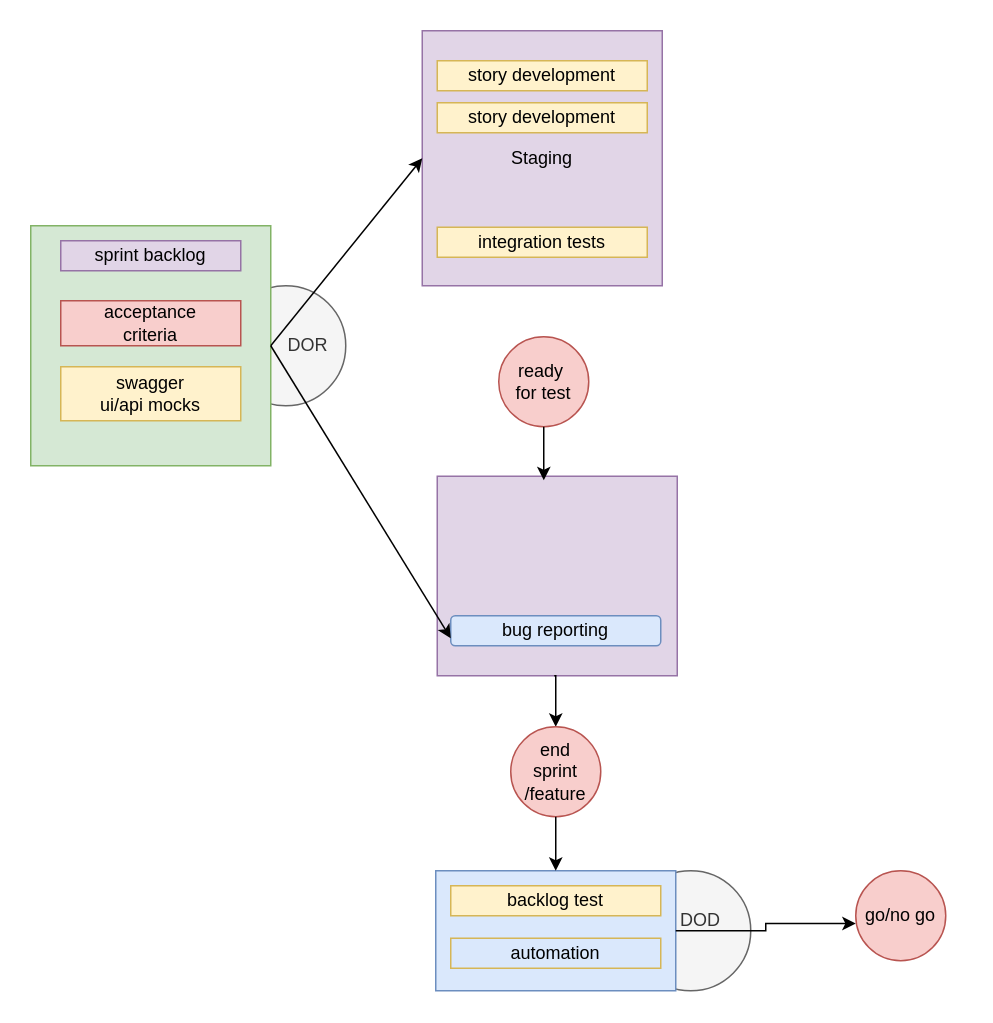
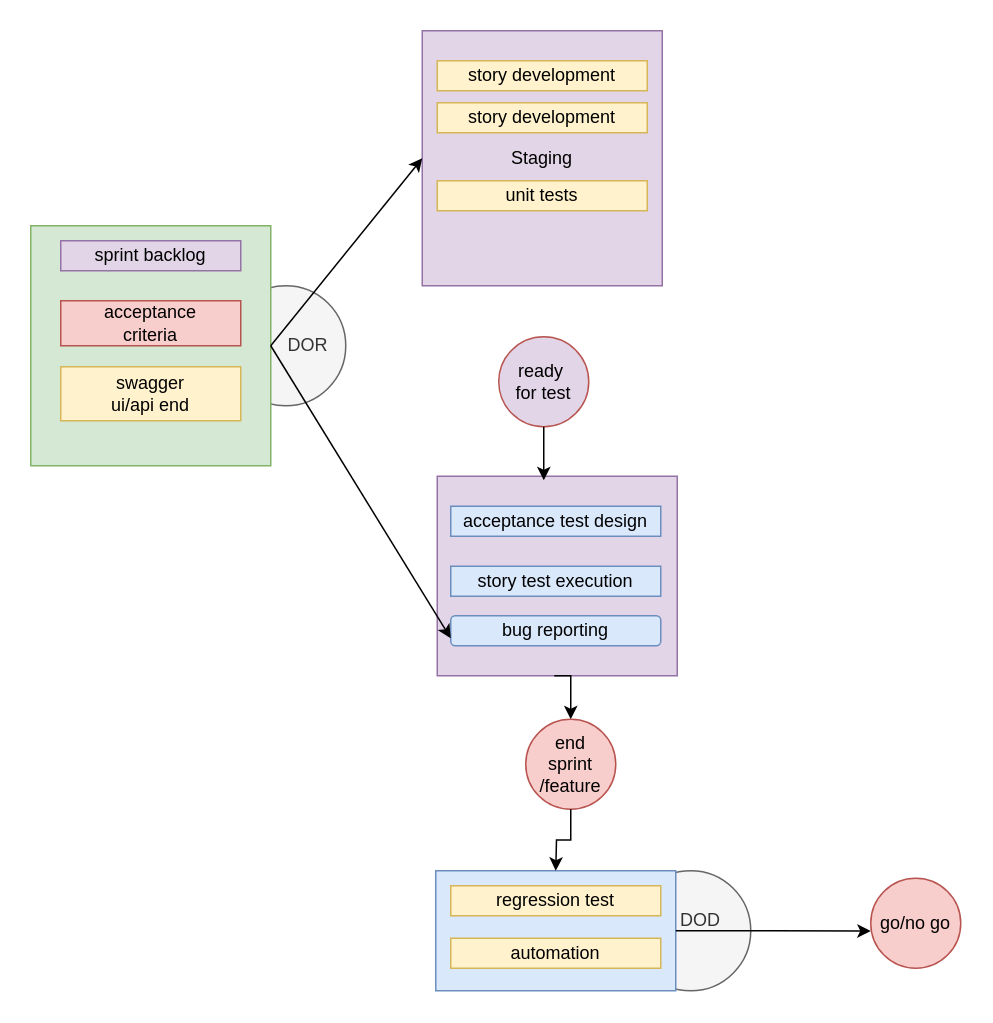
node "unit tests": added
node "integration tests": removed
node "ready for test": fillcolor #f8cecc -> #e1d5e7
node "swagger ui/api mocks": label "swagger ui/api mocks" -> "swagger ui/api end"
node "acceptance test design": added
node "story test execution": added
node "end sprint /feature": moved (556, 772) -> (571, 764)
node "backlog test": label "backlog test" -> "regression test"
node "go/no go": moved (901, 916) -> (916, 923)
node "automation": fillcolor #dae8fc -> #fff2cc
